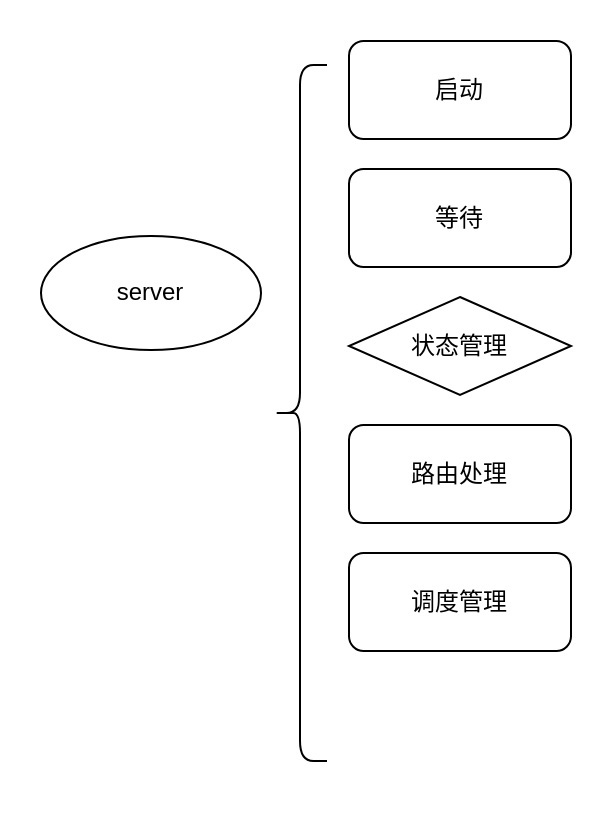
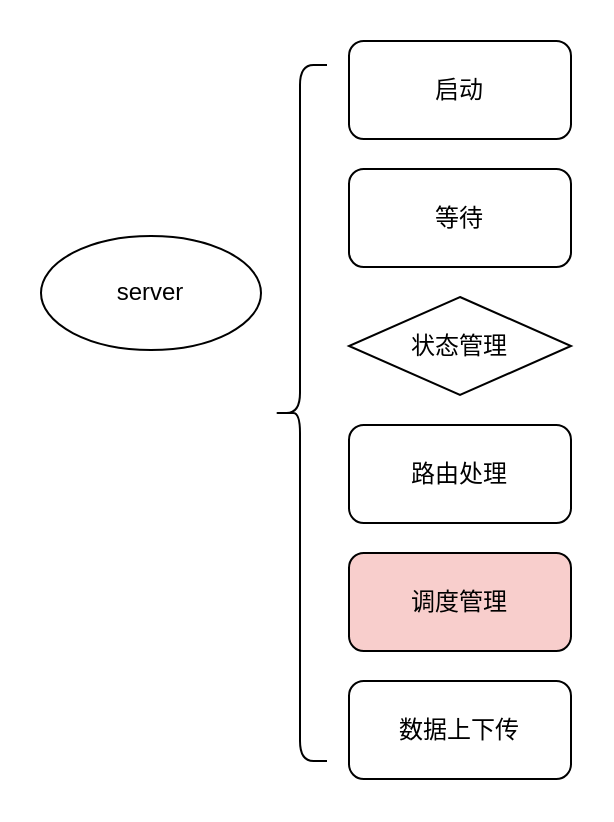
node "调度管理": fillcolor #ffffff -> #f8cecc
node "数据上下传": added
